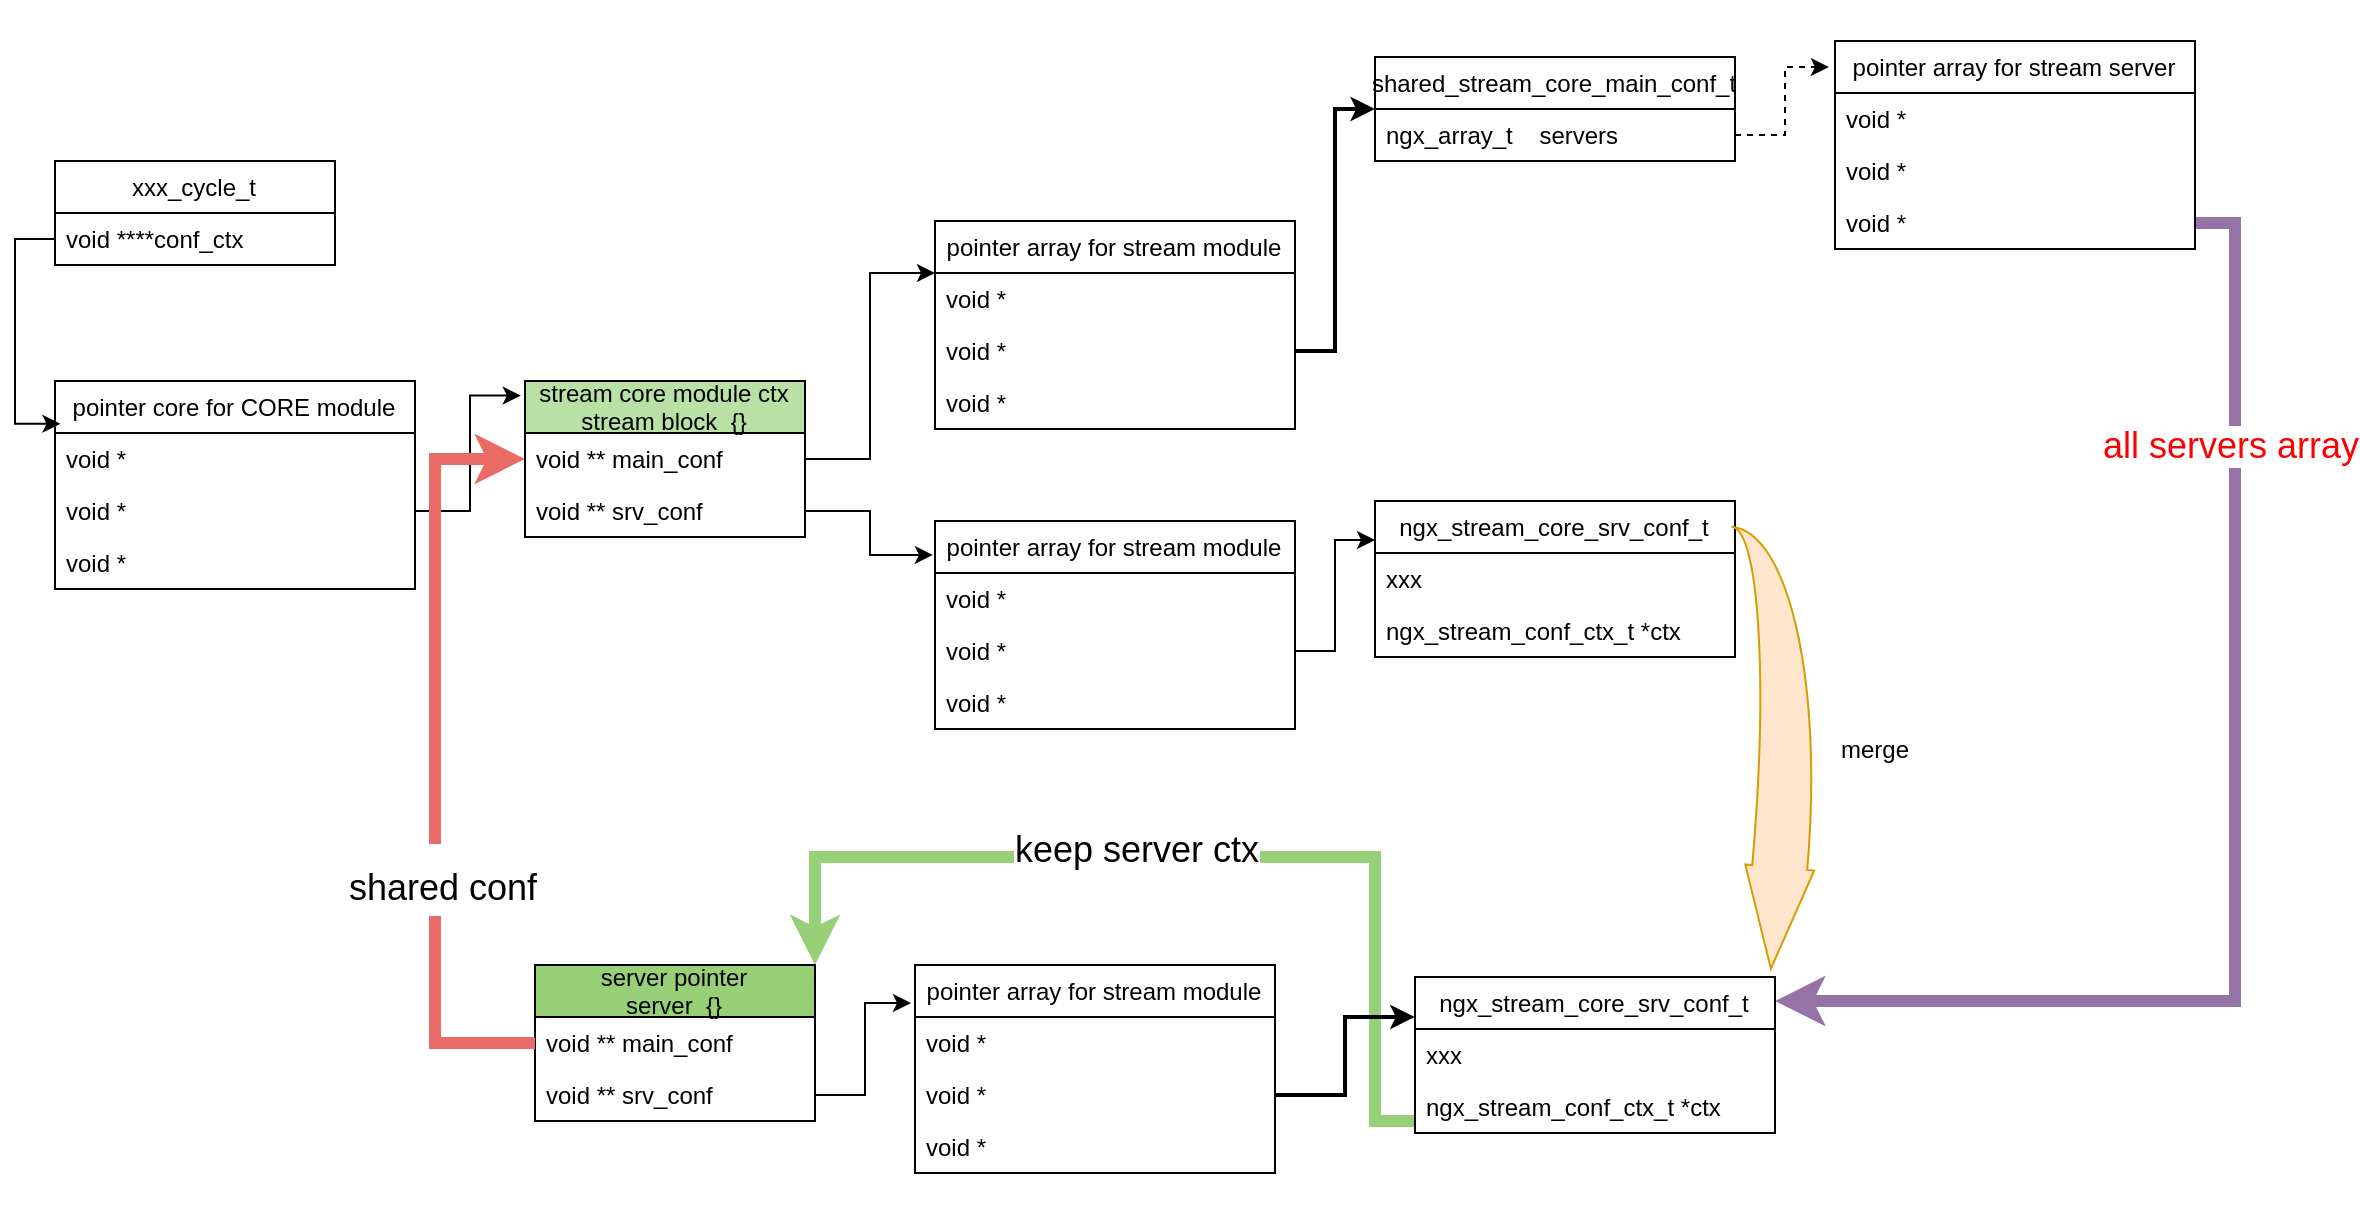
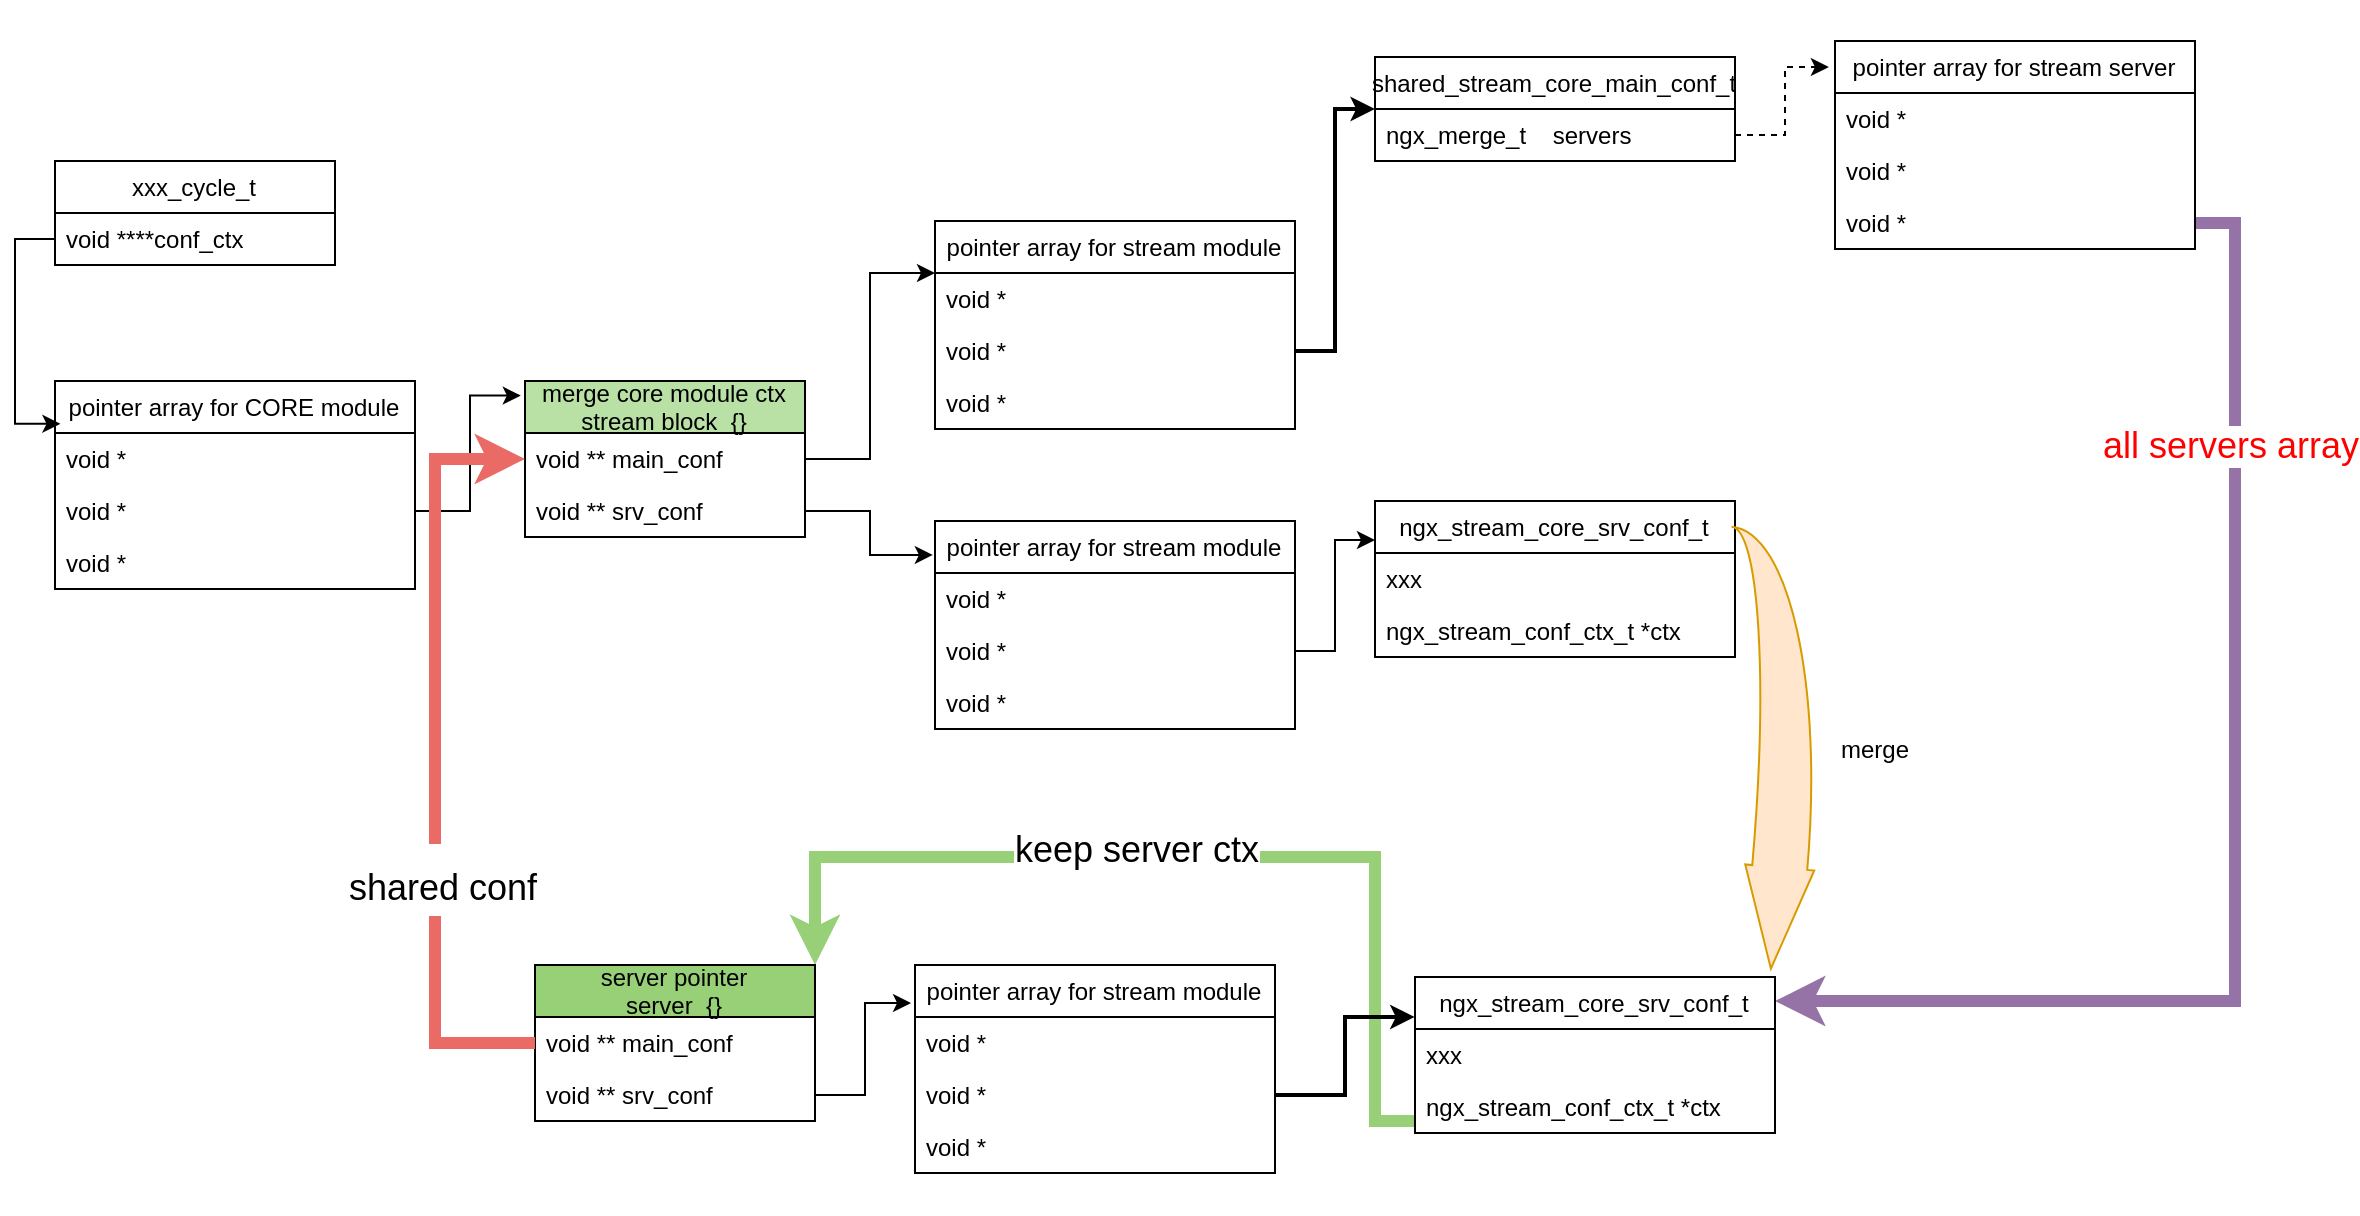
node "ngx_array_t servers": label "ngx_array_t servers" -> "ngx_merge_t servers"
node "stream core module ctx stream block {}": label "stream core module ctx stream block {}" -> "merge core module ctx stream block {}"
node "pointer core for CORE module": label "pointer core for CORE module" -> "pointer array for CORE module"
